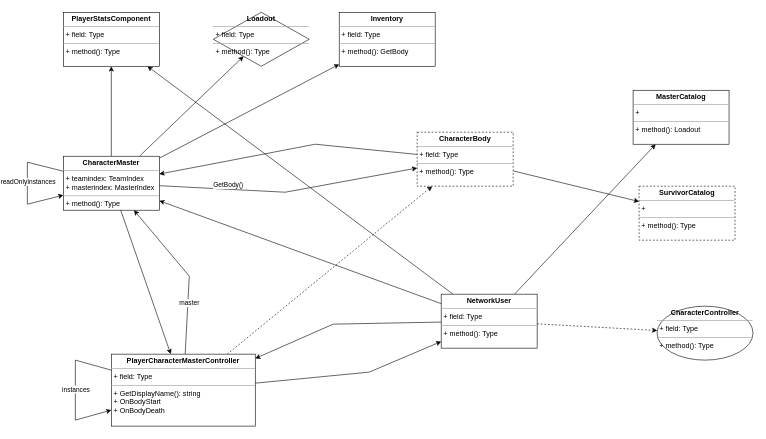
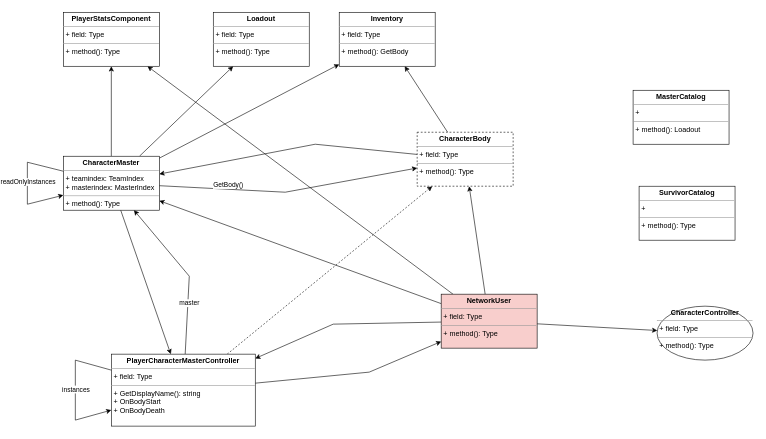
node "Loadout + field: Type + method(): Type": shape diamond -> rectangle
edge "CharacterBody + field: Type + method(): Type" -> "SurvivorCatalog + + method(): Type": now "CharacterBody + field: Type + method(): Type" -> "Inventory + field: Type + method(): GetBody"
edge "NetworkUser + field: Type + method(): Type" -> "MasterCatalog + + method(): Loadout": now "NetworkUser + field: Type + method(): Type" -> "CharacterBody + field: Type + method(): Type"
node "SurvivorCatalog + + method(): Type": style dashed -> solid
node "NetworkUser + field: Type + method(): Type": fillcolor #ffffff -> #f8cecc
edge "NetworkUser + field: Type + method(): Type" -> "CharacterController + field: Type + method(): Type": style dashed -> solid
